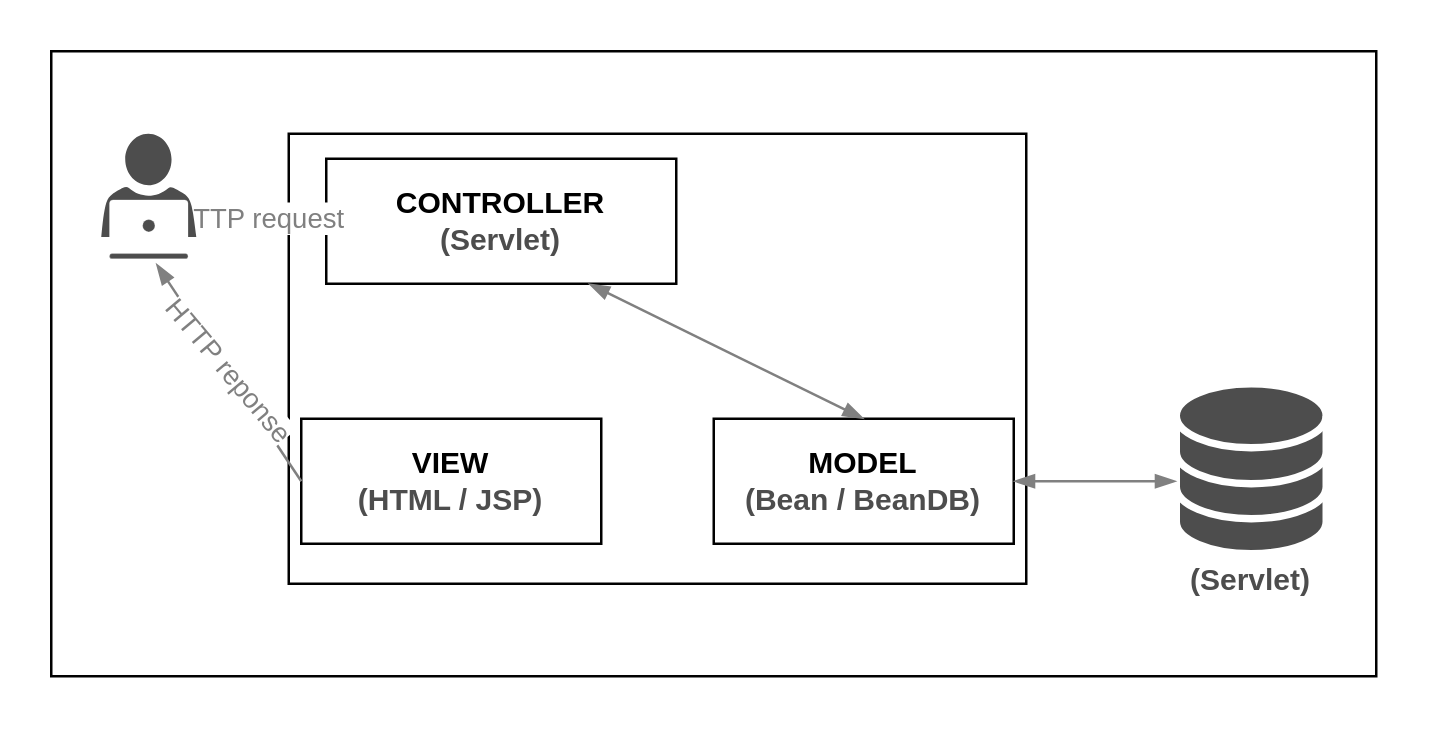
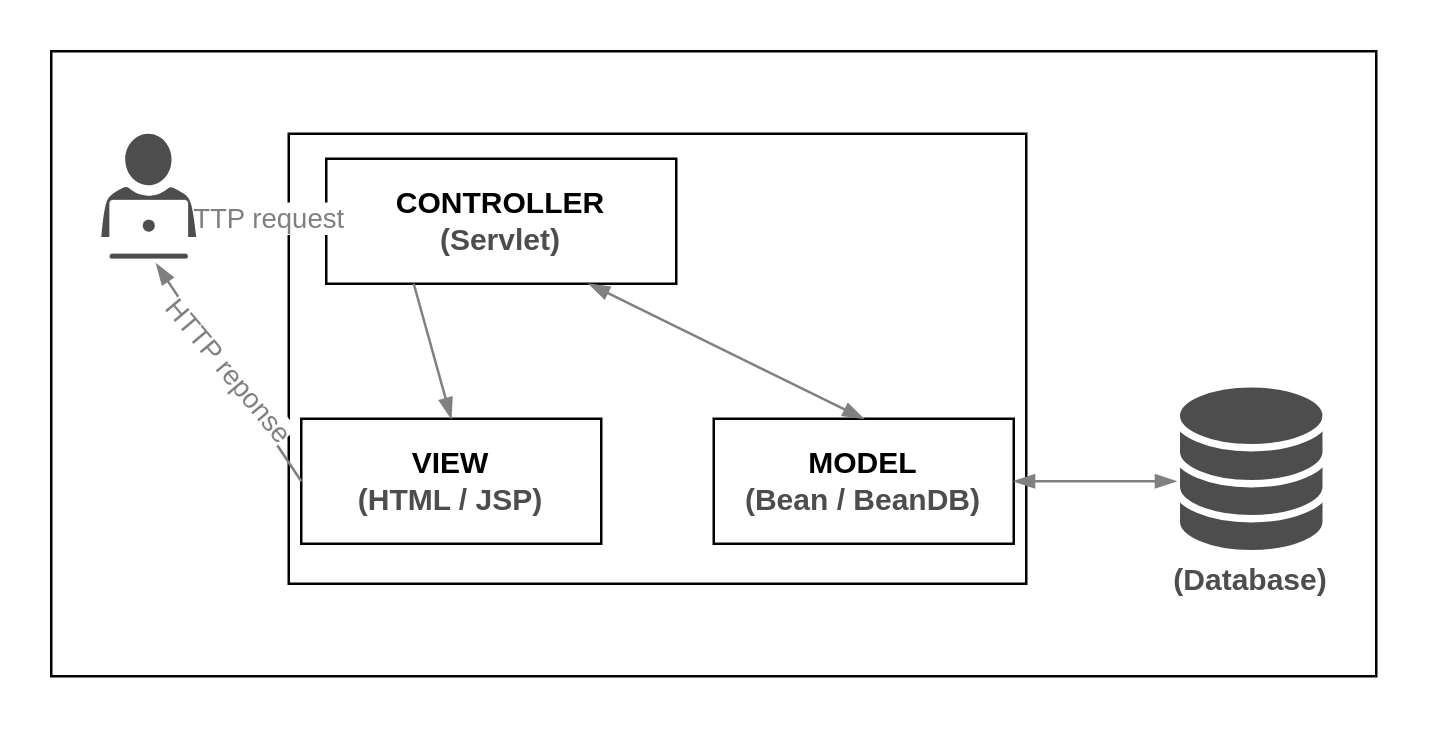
edge "CONTROLLER (Servlet)" -> "VIEW (HTML / JSP)": added
node "(Servlet)": label "(Servlet)" -> "(Database)"
